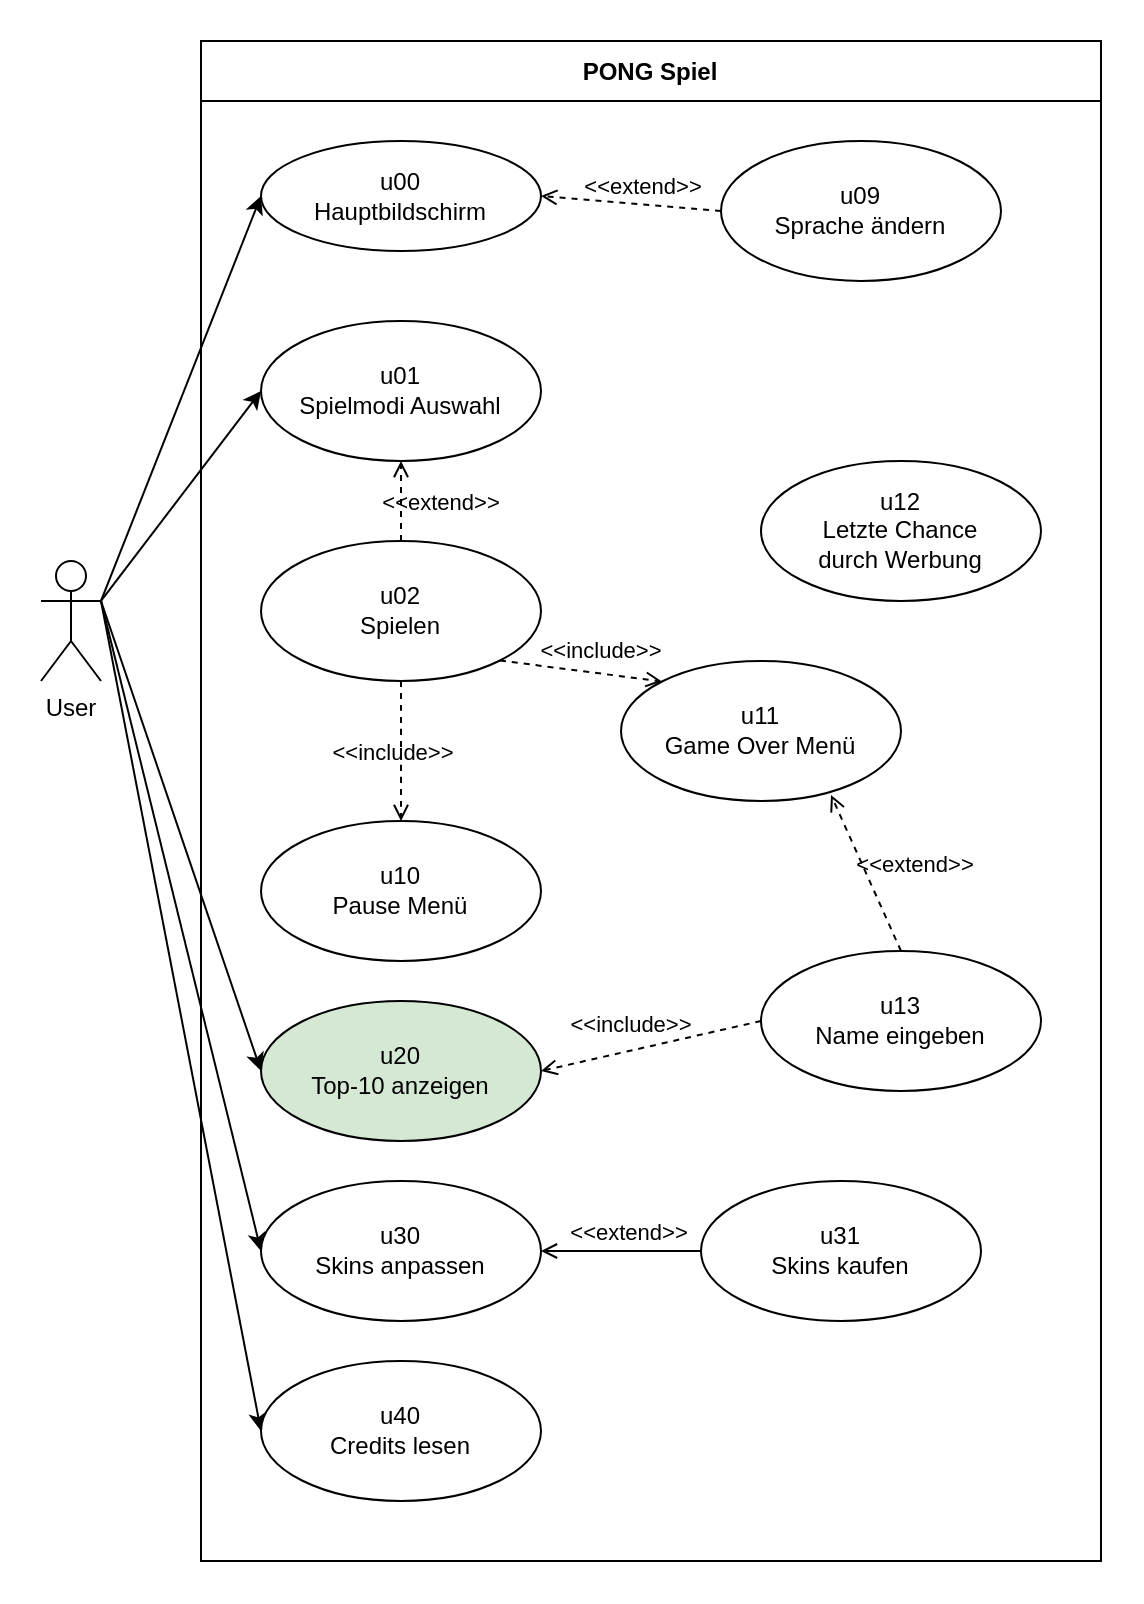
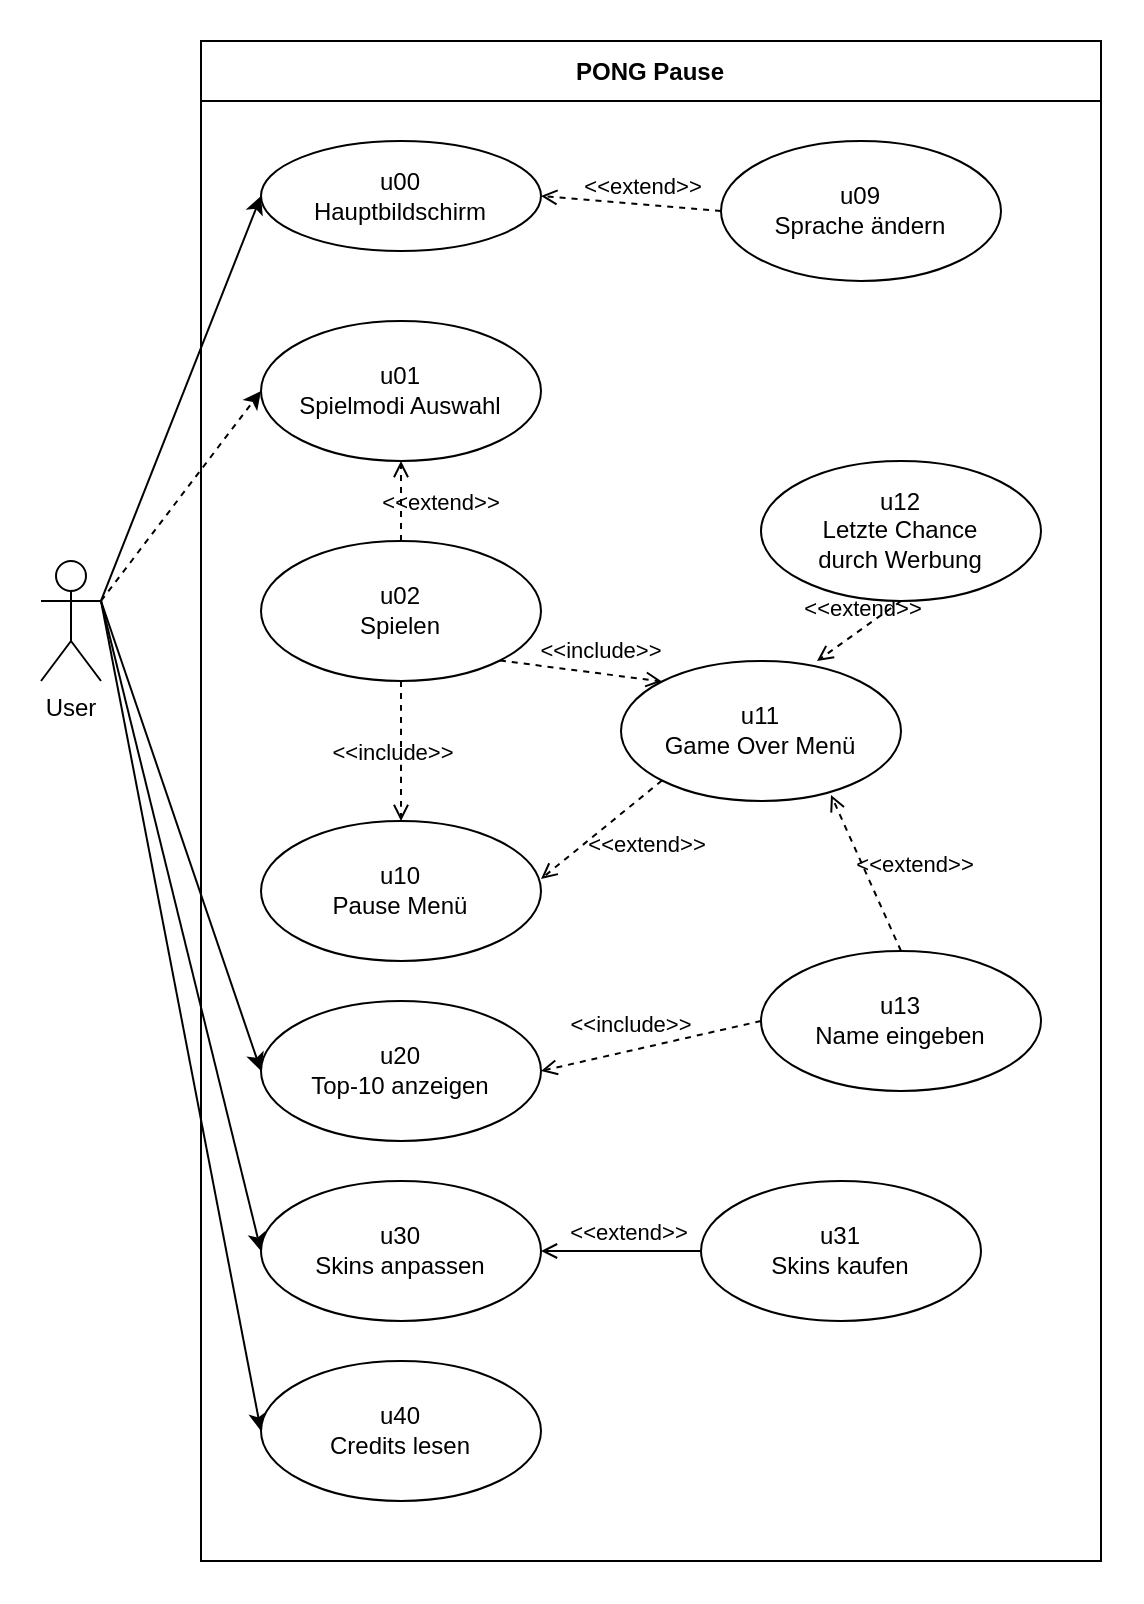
node "PONG Spiel": label "PONG Spiel" -> "PONG Pause"
edge "User" -> "u01 Spielmodi Auswahl": style solid -> dashed
edge "u12 Letzte Chance durch Werbung" -> "u11 Game Over Menü": added, label "<<extend>>"
edge "u11 Game Over Menü" -> "u10 Pause Menü": added, label "<<extend>>"
node "u20 Top-10 anzeigen": fillcolor #d5e8d4 -> #ffffff
